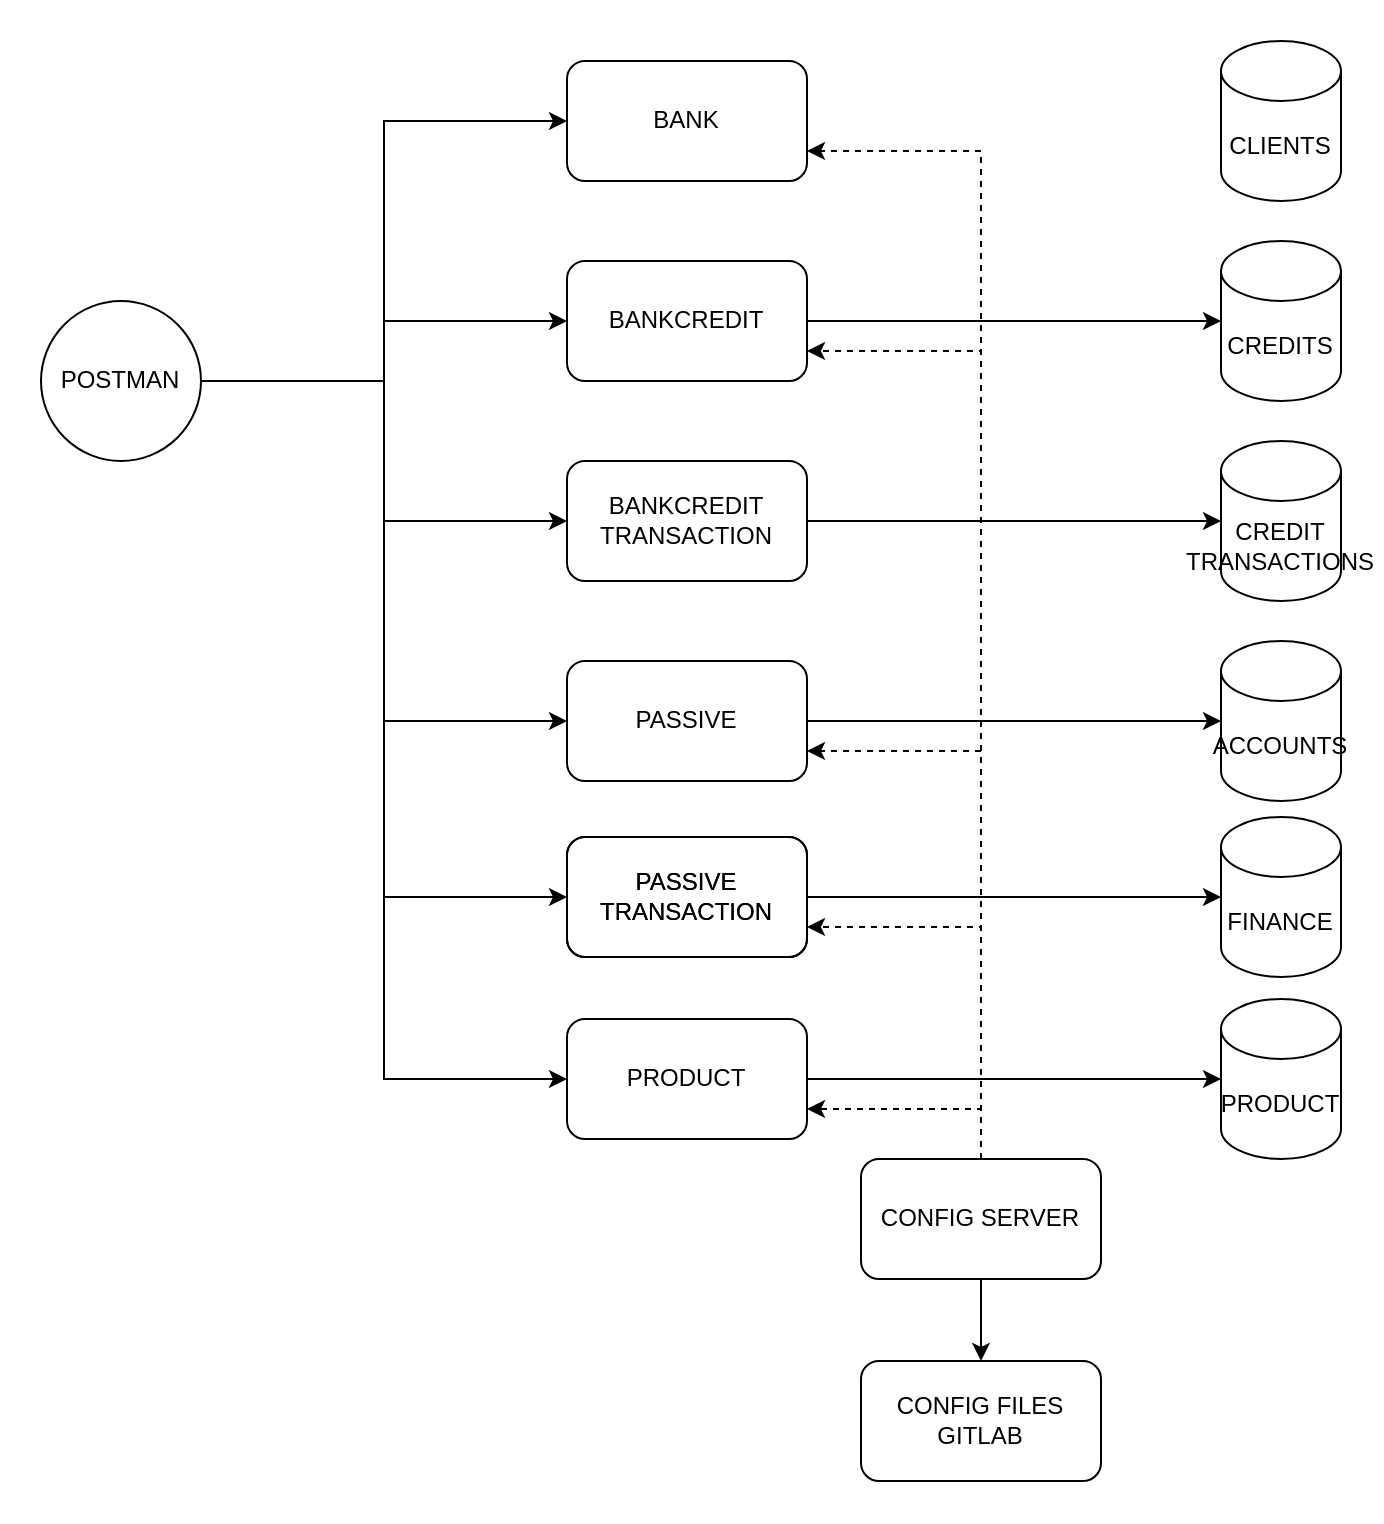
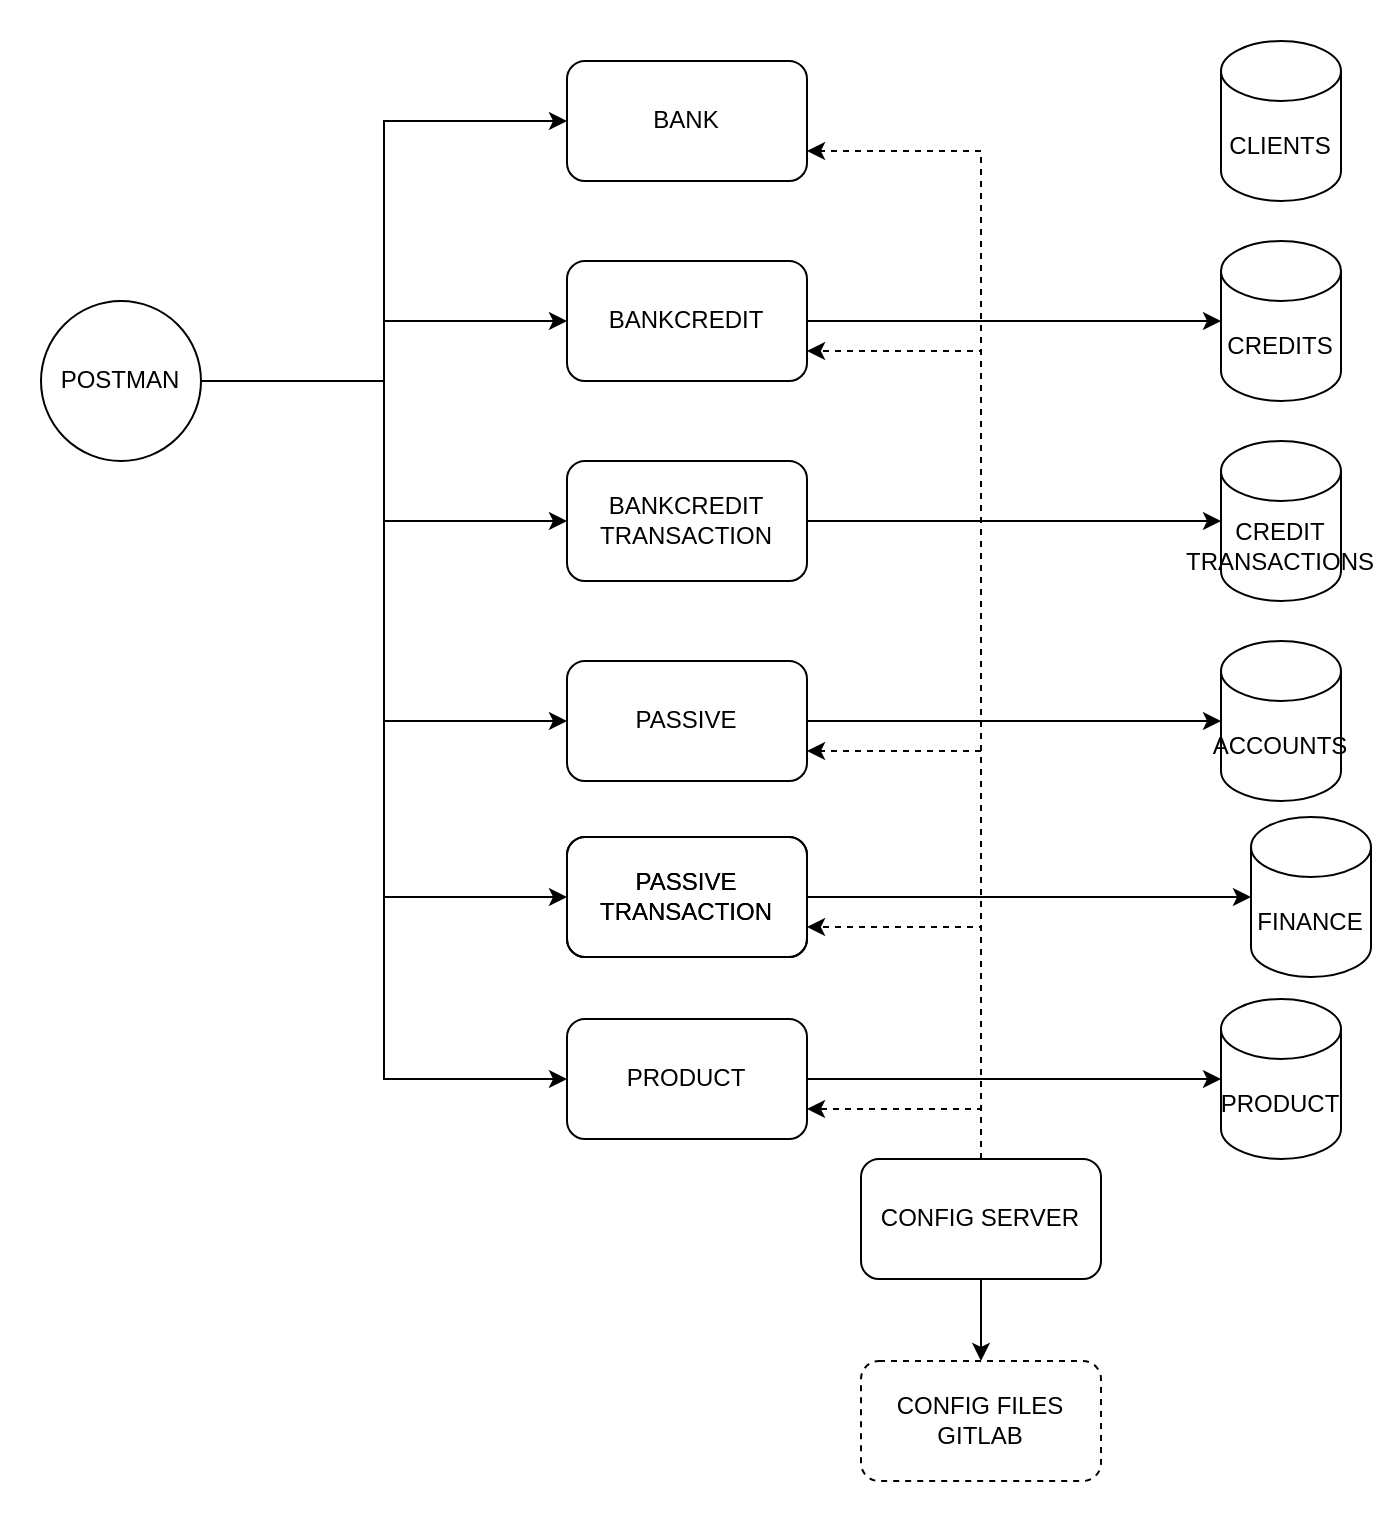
node "FINANCE": moved (1281, 897) -> (1311, 897)
node "CONFIG FILES GITLAB": style solid -> dashed
